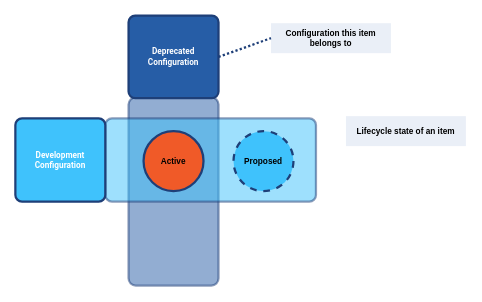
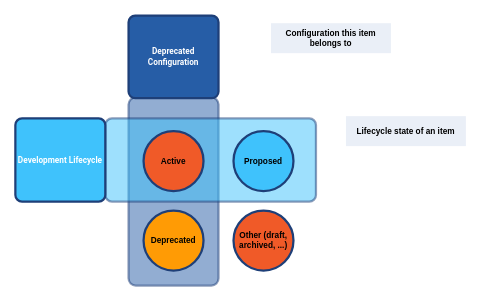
edge "Configuration this item belongs to" -- "Deprecated Configuration": removed
node "Development Configuration": label "Development Configuration" -> "Development Lifecycle"
node "Proposed": style dashed -> solid
node "Deprecated": added
node "Other (draft, archived, ...)": added
